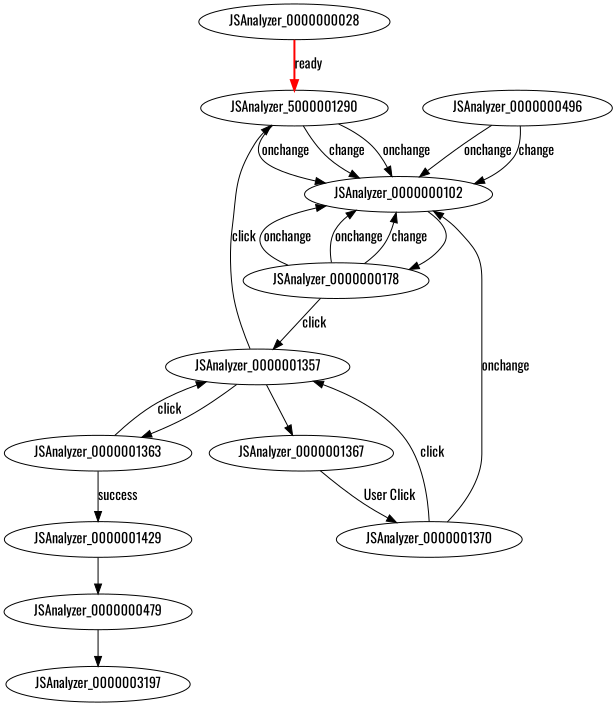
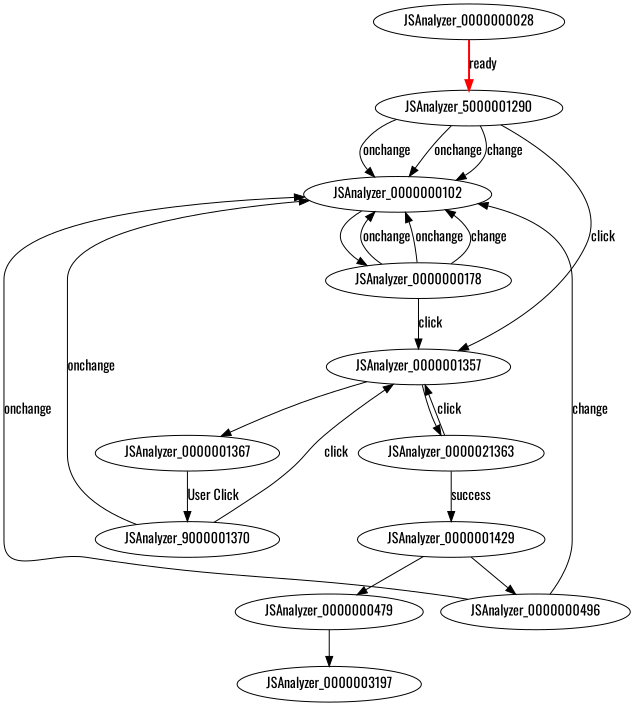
edge "JSAnalyzer_0000001357" -> "JSAnalyzer_5000001290": reversed
node "JSAnalyzer_0000001363": label "JSAnalyzer_0000001363" -> "JSAnalyzer_0000021363"
node "JSAnalyzer_0000001370": label "JSAnalyzer_0000001370" -> "JSAnalyzer_9000001370"
edge "JSAnalyzer_0000001429" -> "JSAnalyzer_0000000496": added
